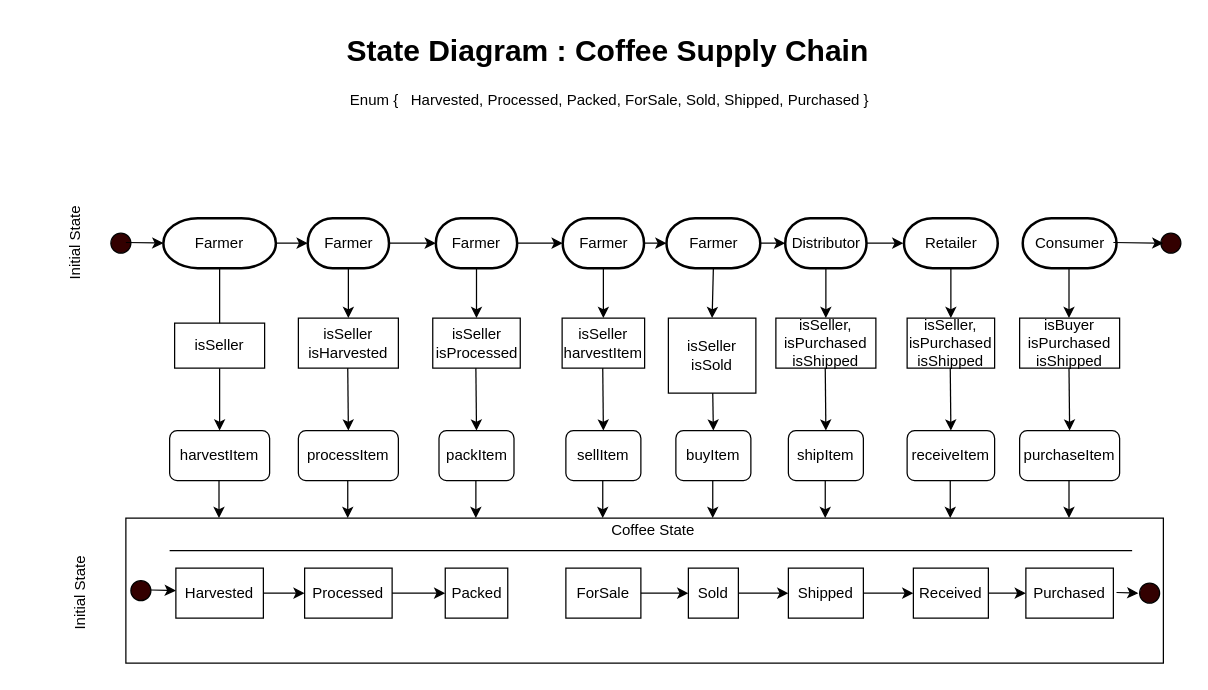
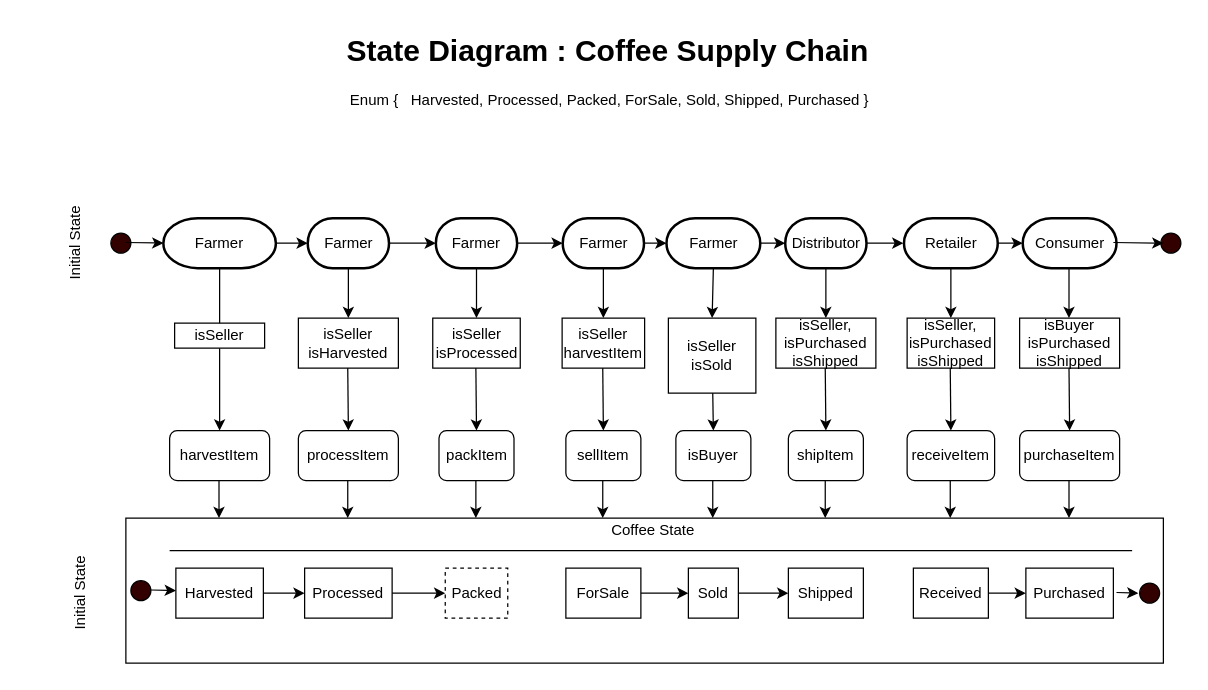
edge "Retailer" -> "Consumer": added
node "isSeller": size 90x45 -> 90x25
node "buyItem": label "buyItem" -> "isBuyer"
node "Packed": style solid -> dashed
edge "Shipped" -> "Received": removed
